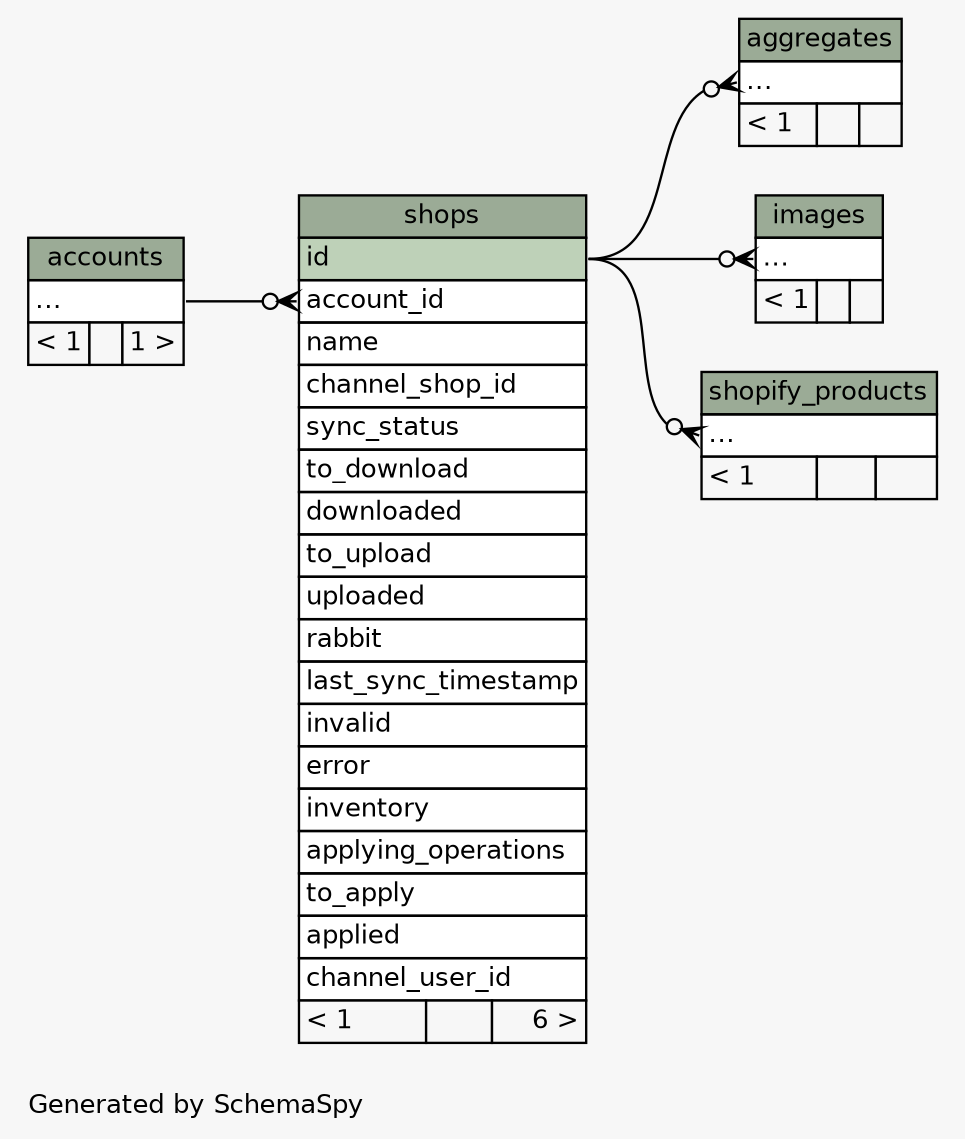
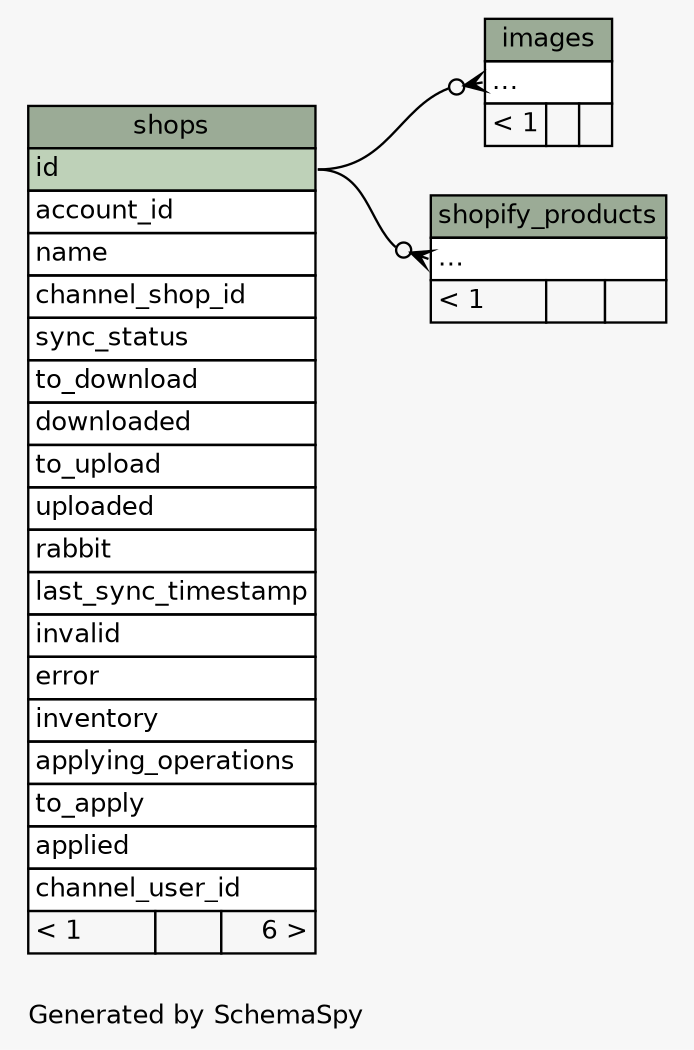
node "aggregates": removed
node "accounts": removed
